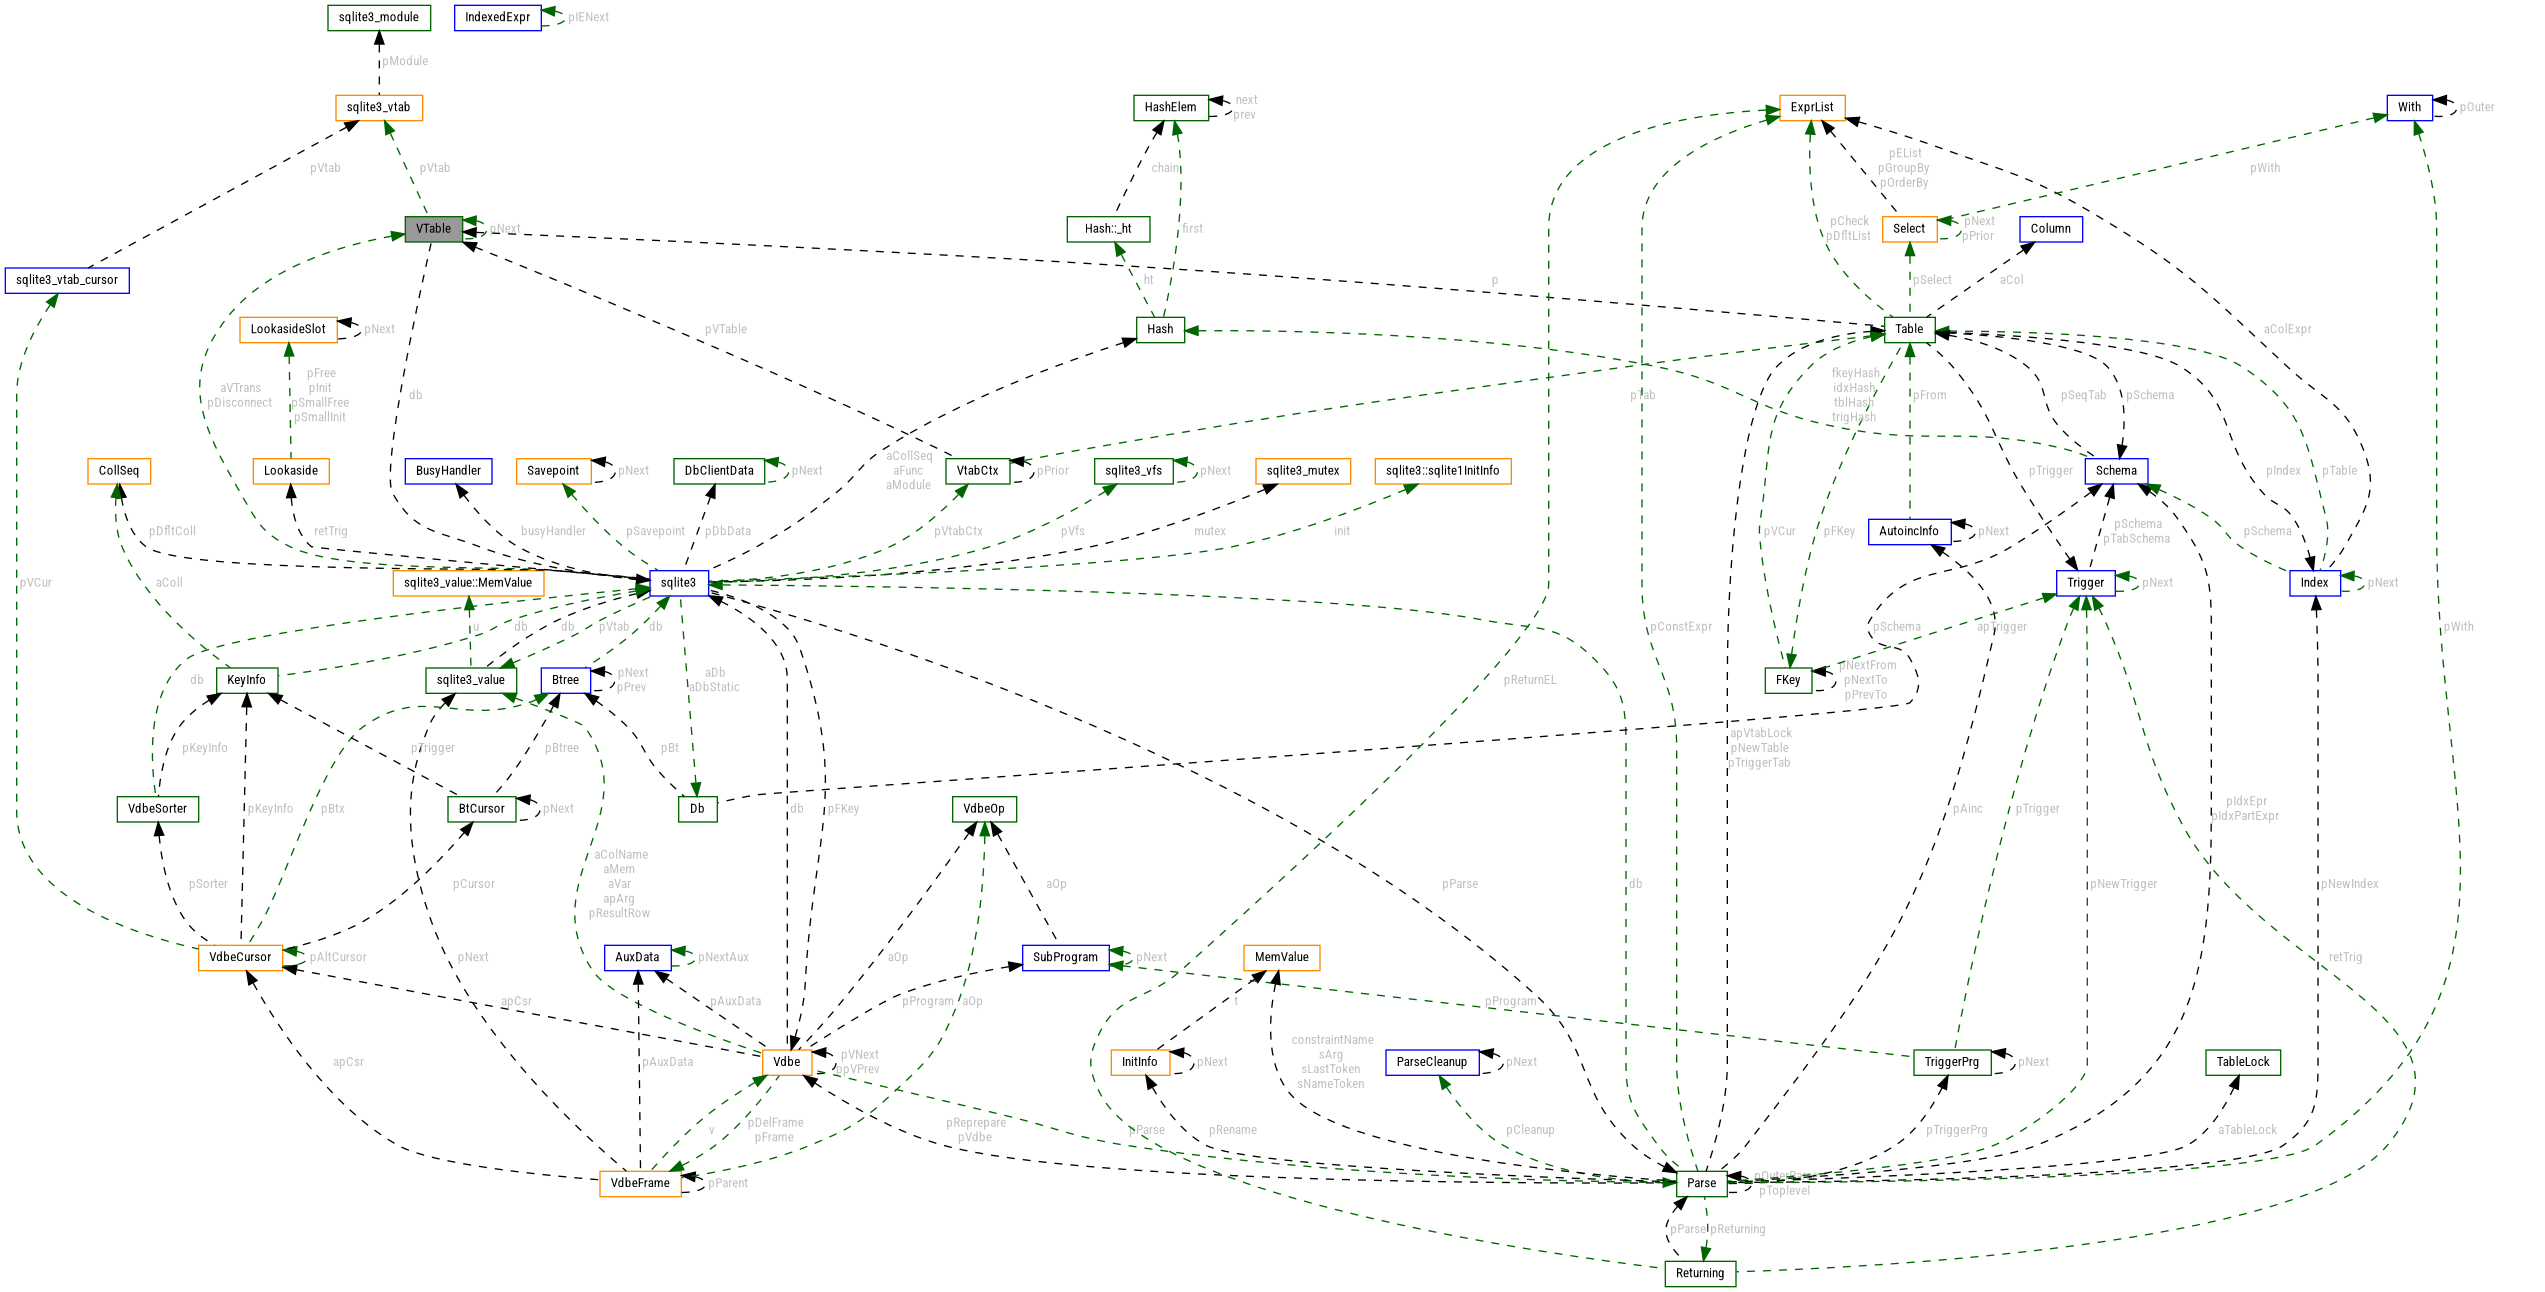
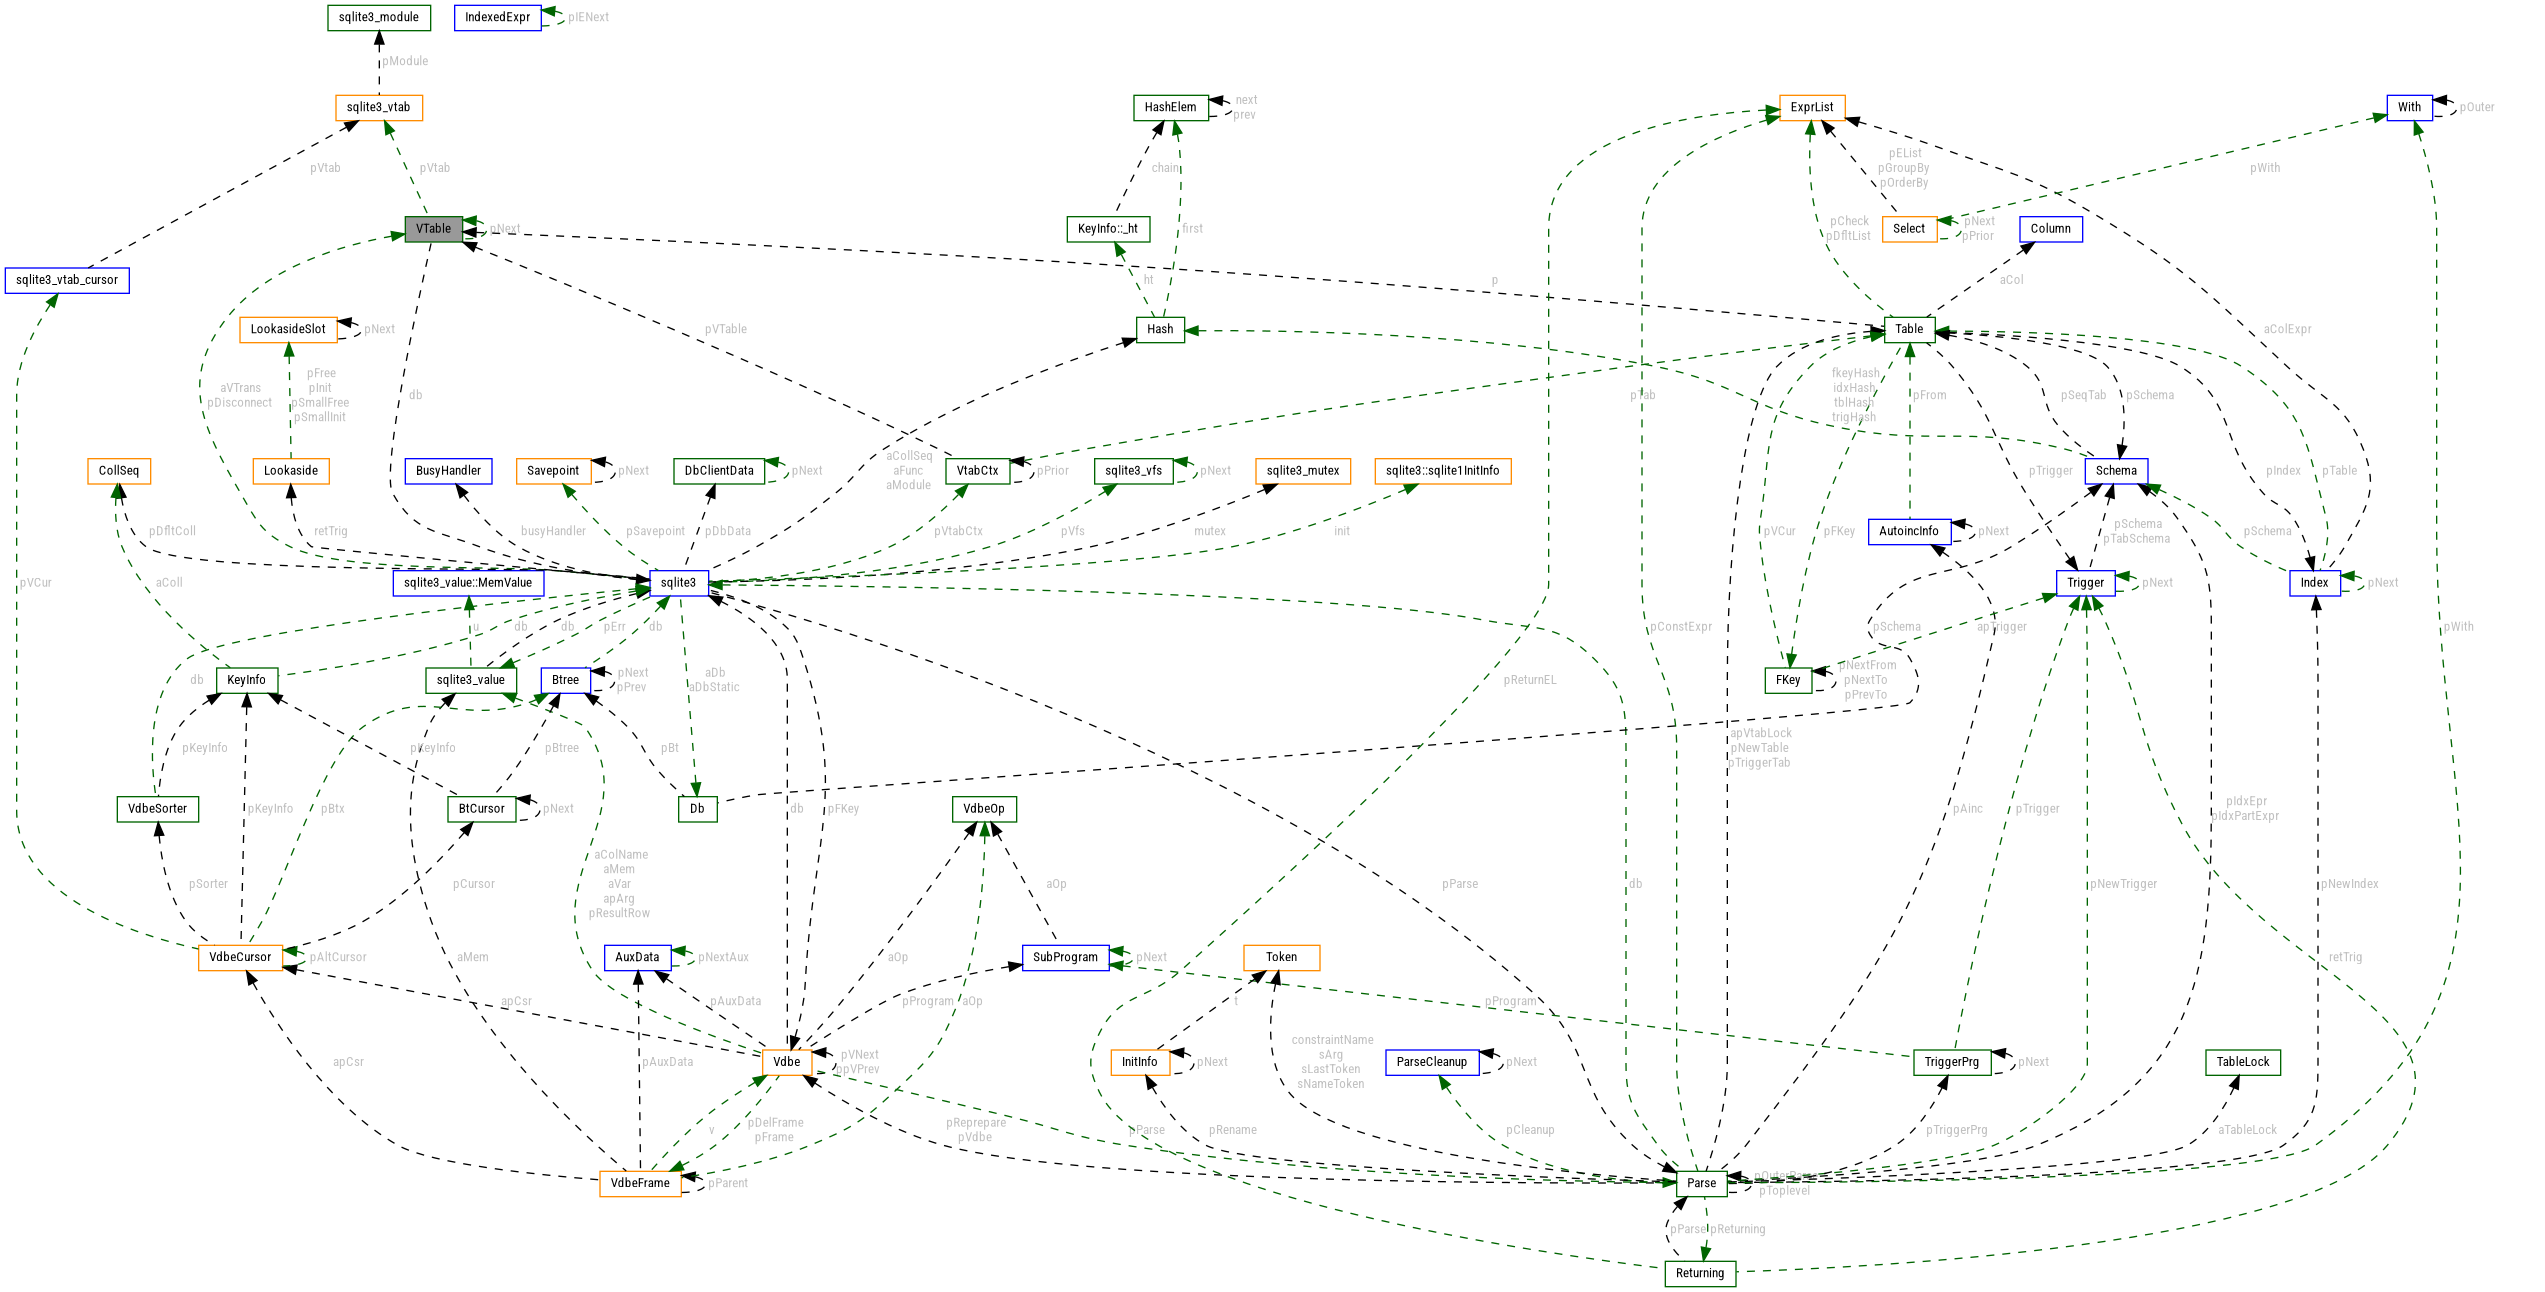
node "Hash::_ht": label "Hash::_ht" -> "KeyInfo::_ht"
edge "Table" -> "Select": removed, label "pSelect"
node "sqlite3_value::MemValue": color darkorange -> blue
edge "sqlite3" -> "sqlite3_value": label " pVtab" -> " pErr"
edge "BtCursor" -> "KeyInfo": label " pTrigger" -> " pKeyInfo"
edge "VdbeFrame" -> "sqlite3_value": label " pNext" -> " aMem"
node "MemValue": label "MemValue" -> "Token"
